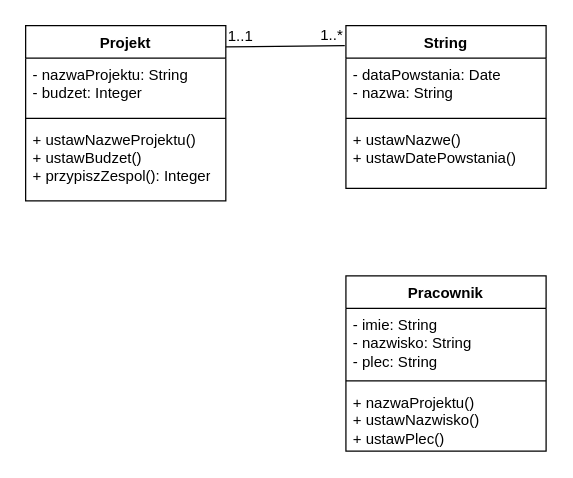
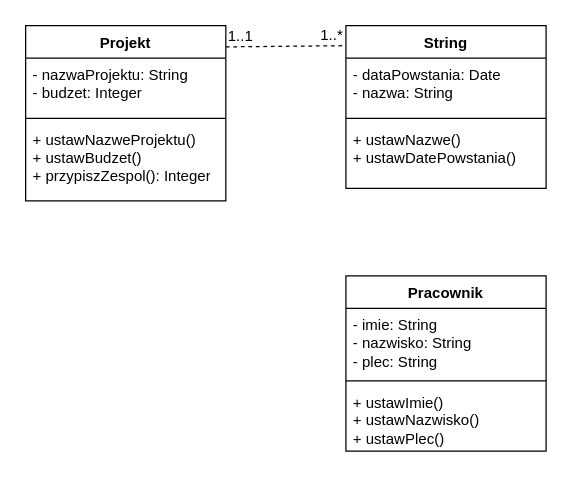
edge "String" -- "Projekt": style solid -> dashed
node "+ nazwaProjektu() + ustawNazwisko() + ustawPlec()": label "+ nazwaProjektu() + ustawNazwisko() + ustawPlec()" -> "+ ustawImie() + ustawNazwisko() + ustawPlec()"
